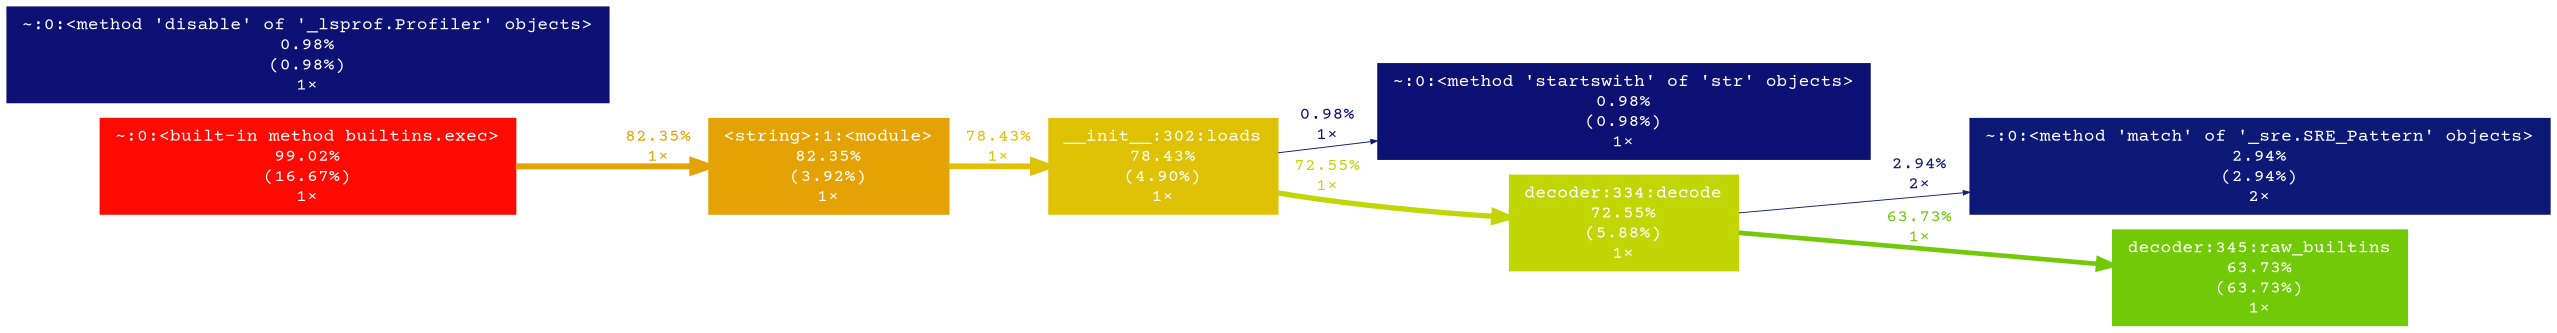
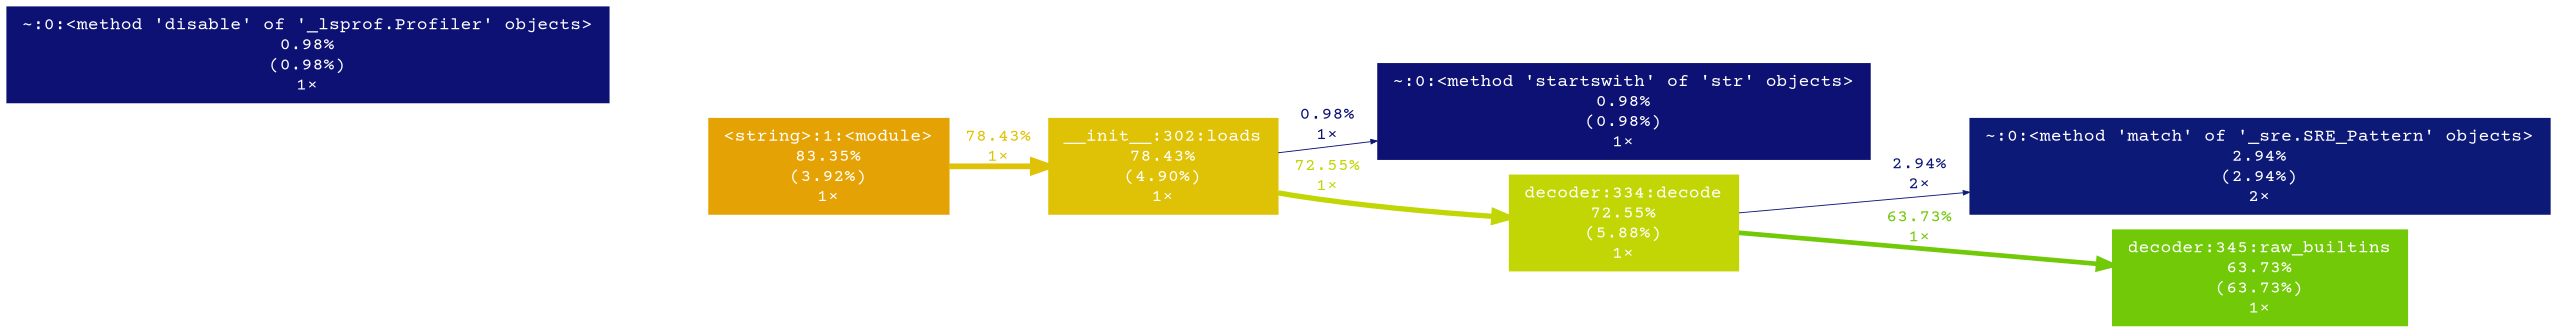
node "~:0:<built-in method builtins.exec> 99.02% (16.67%) 1×": removed
node "<string>:1:<module> 82.35% (3.92%) 1×": label "<string>:1:<module> 82.35% (3.92%) 1×" -> "<string>:1:<module> 83.35% (3.92%) 1×"
